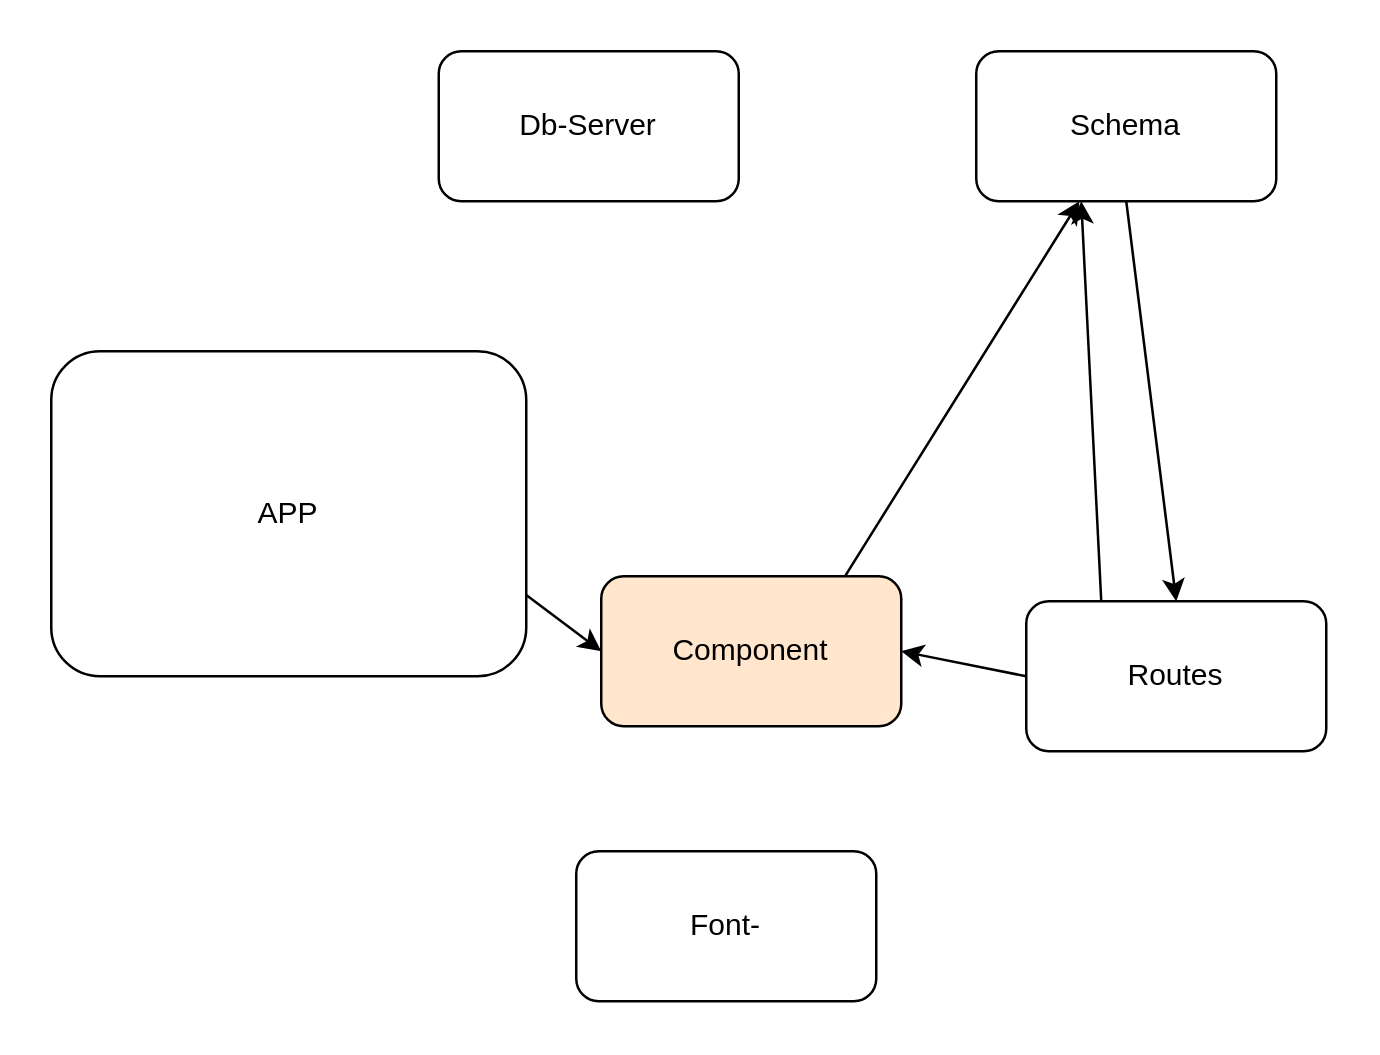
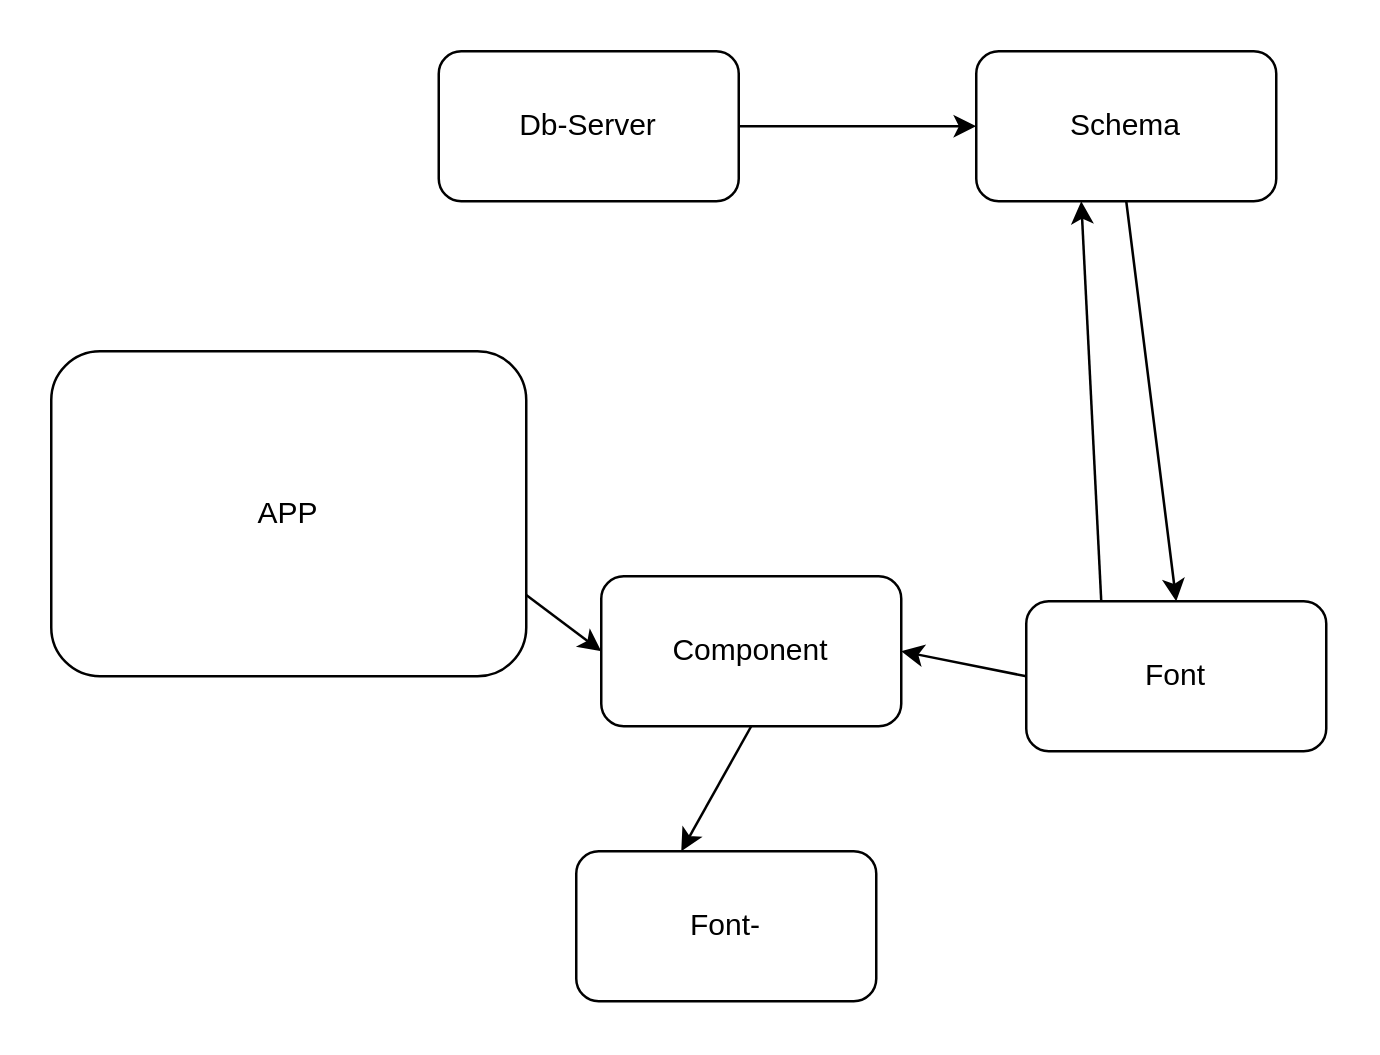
edge "Db-Server" -> "Schema": added
edge "Component" -> "Schema": now "Component" -> "Font-"
node "Component": fillcolor #ffe6cc -> #ffffff
node "Routes": label "Routes" -> "Font"
